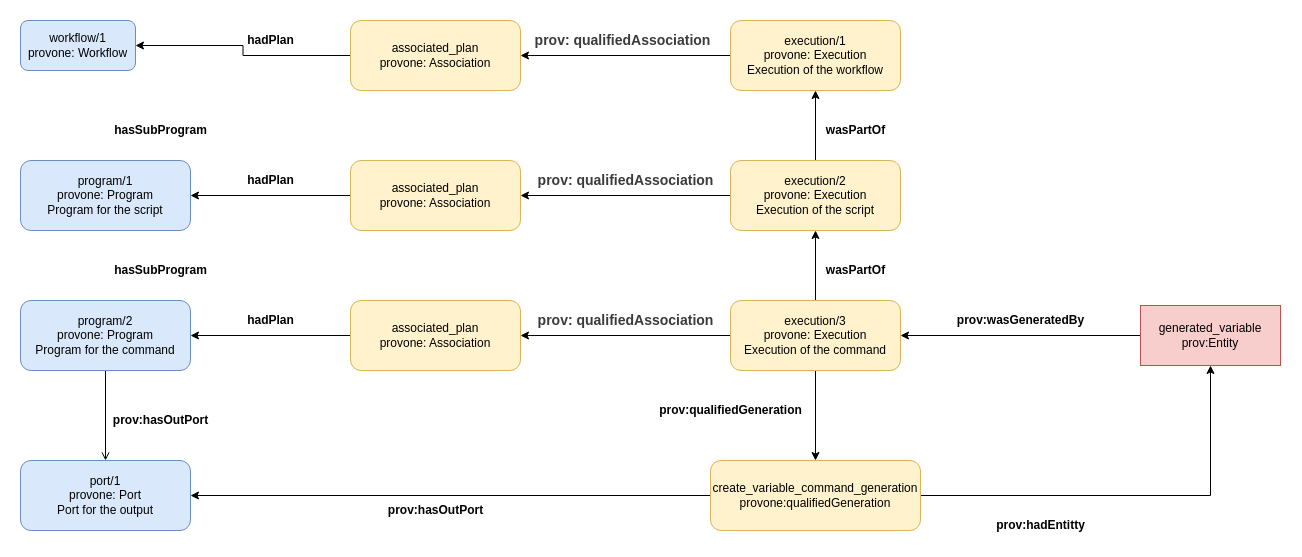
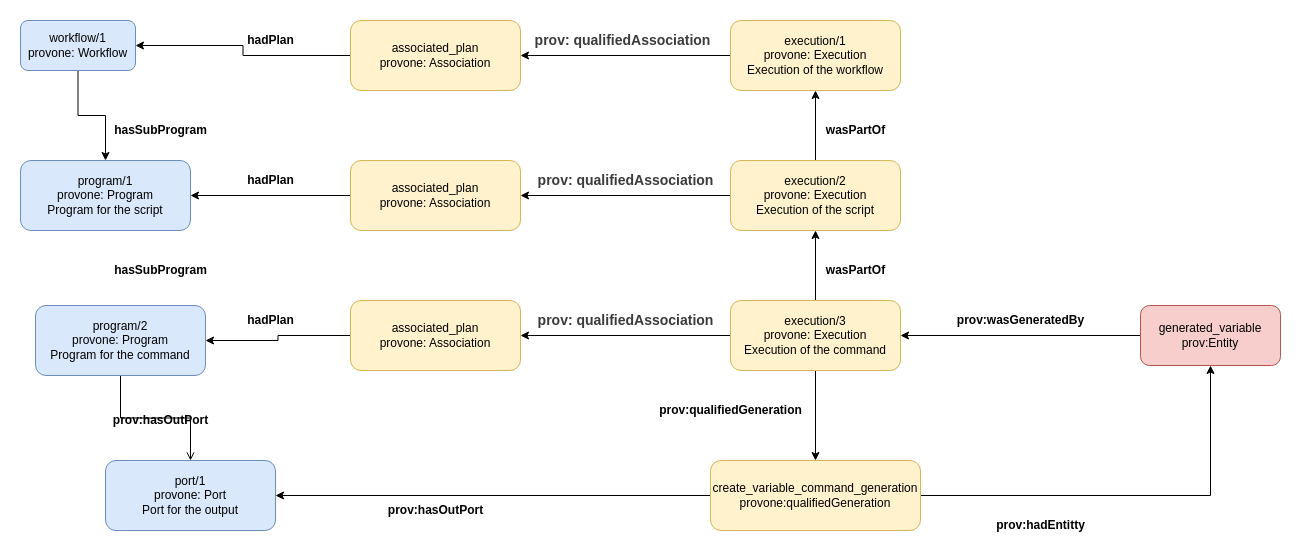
edge "workflow/1 provone: Workflow" -> "program/1 provone: Program Program for the script": added
node "program/2 provone: Program Program for the command": moved (106, 336) -> (121, 341)
node "generated_variable prov:Entity": shape rectangle -> rounded rectangle
node "port/1 provone: Port Port for the output": moved (106, 496) -> (191, 496)
